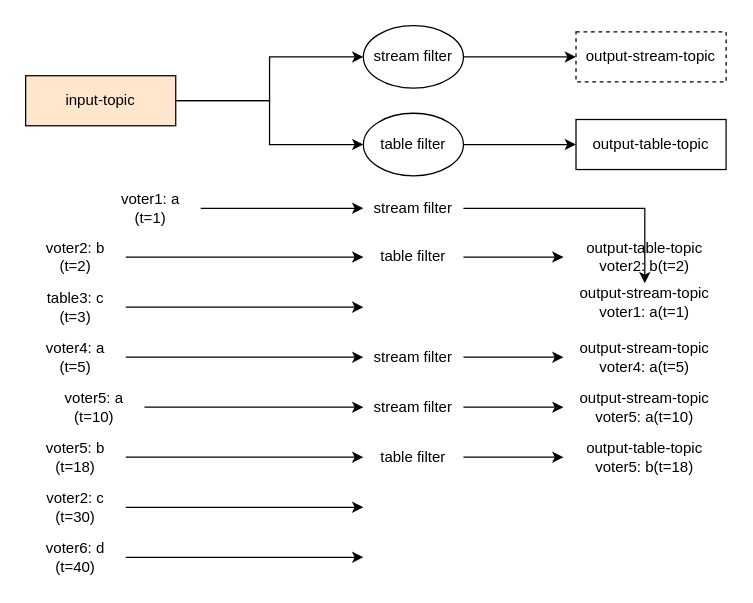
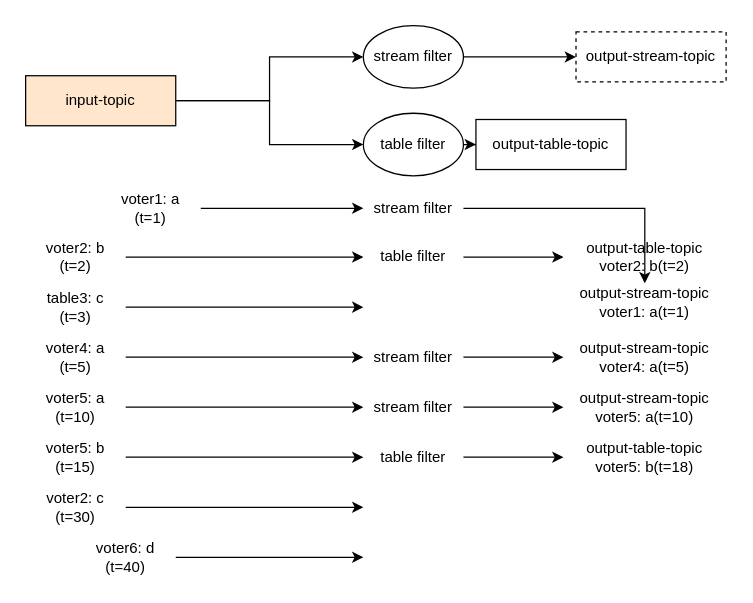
node "output-table-topic": moved (651, 144) -> (551, 144)
node "voter5: a (t=10)": moved (94, 407) -> (76, 407)
node "voter5: b (t=18)": label "voter5: b (t=18)" -> "voter5: b (t=15)"
node "voter6: d (t=40)": moved (76, 557) -> (126, 557)
